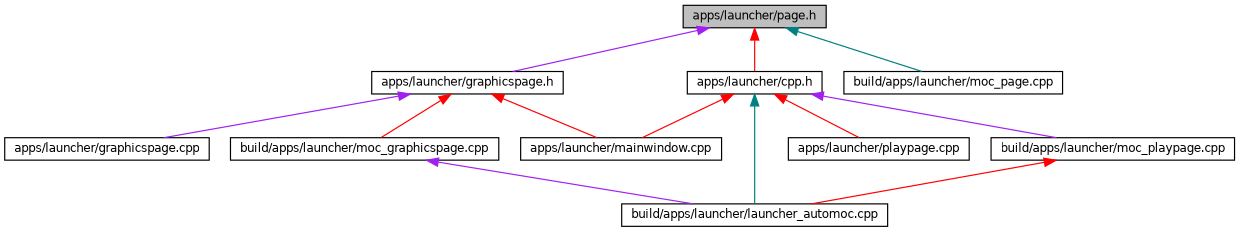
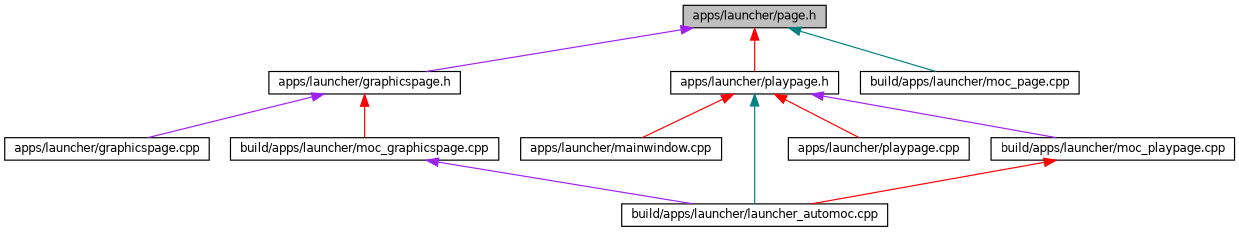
node "apps/launcher/cpp.h": label "apps/launcher/cpp.h" -> "apps/launcher/playpage.h"
edge "apps/launcher/mainwindow.cpp" -> "apps/launcher/graphicspage.h": removed
